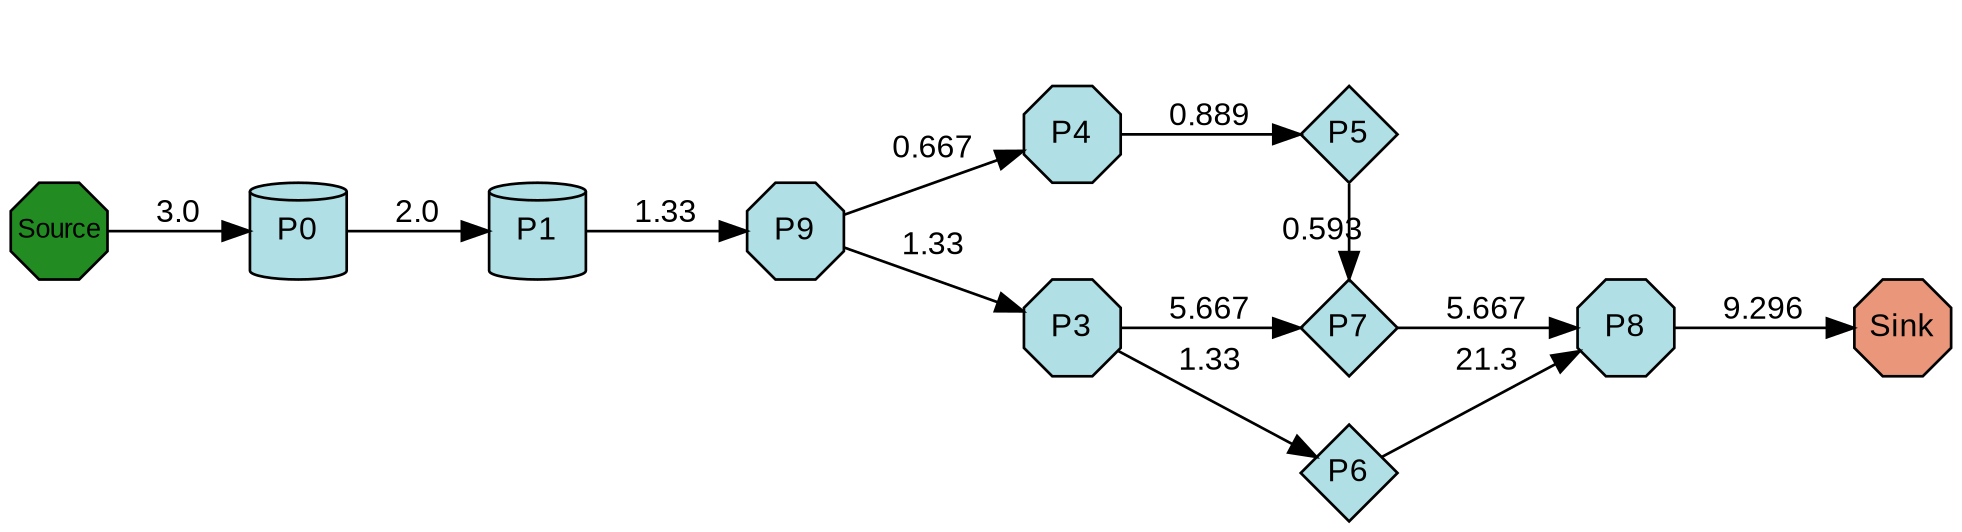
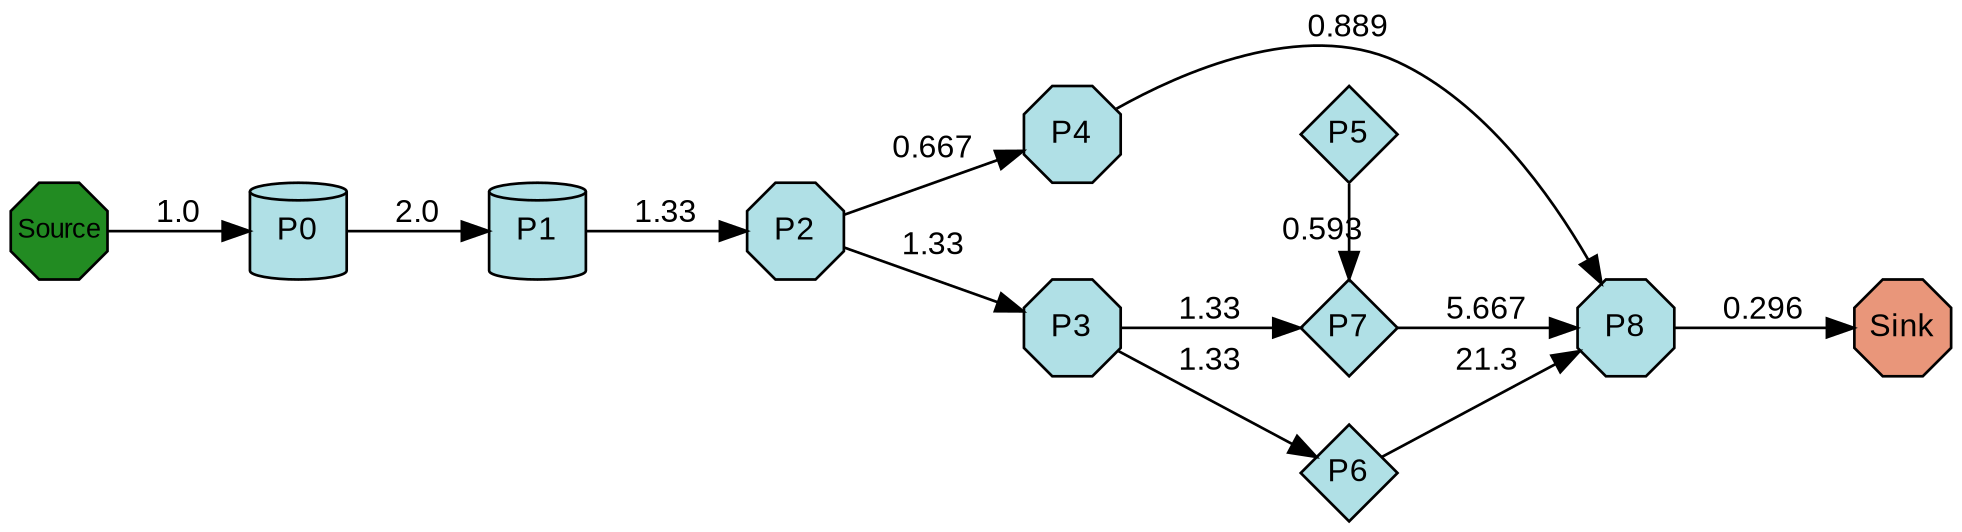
edge "P4" -> "P5": now "P4" -> "P8"
edge "Source" -> "P0": label "3.0" -> "1.0"
node "P9": label "P9" -> "P2"
edge "P3" -> "P7": label "5.667" -> "1.33"
edge "P8" -> "Sink": label "9.296" -> "0.296"
